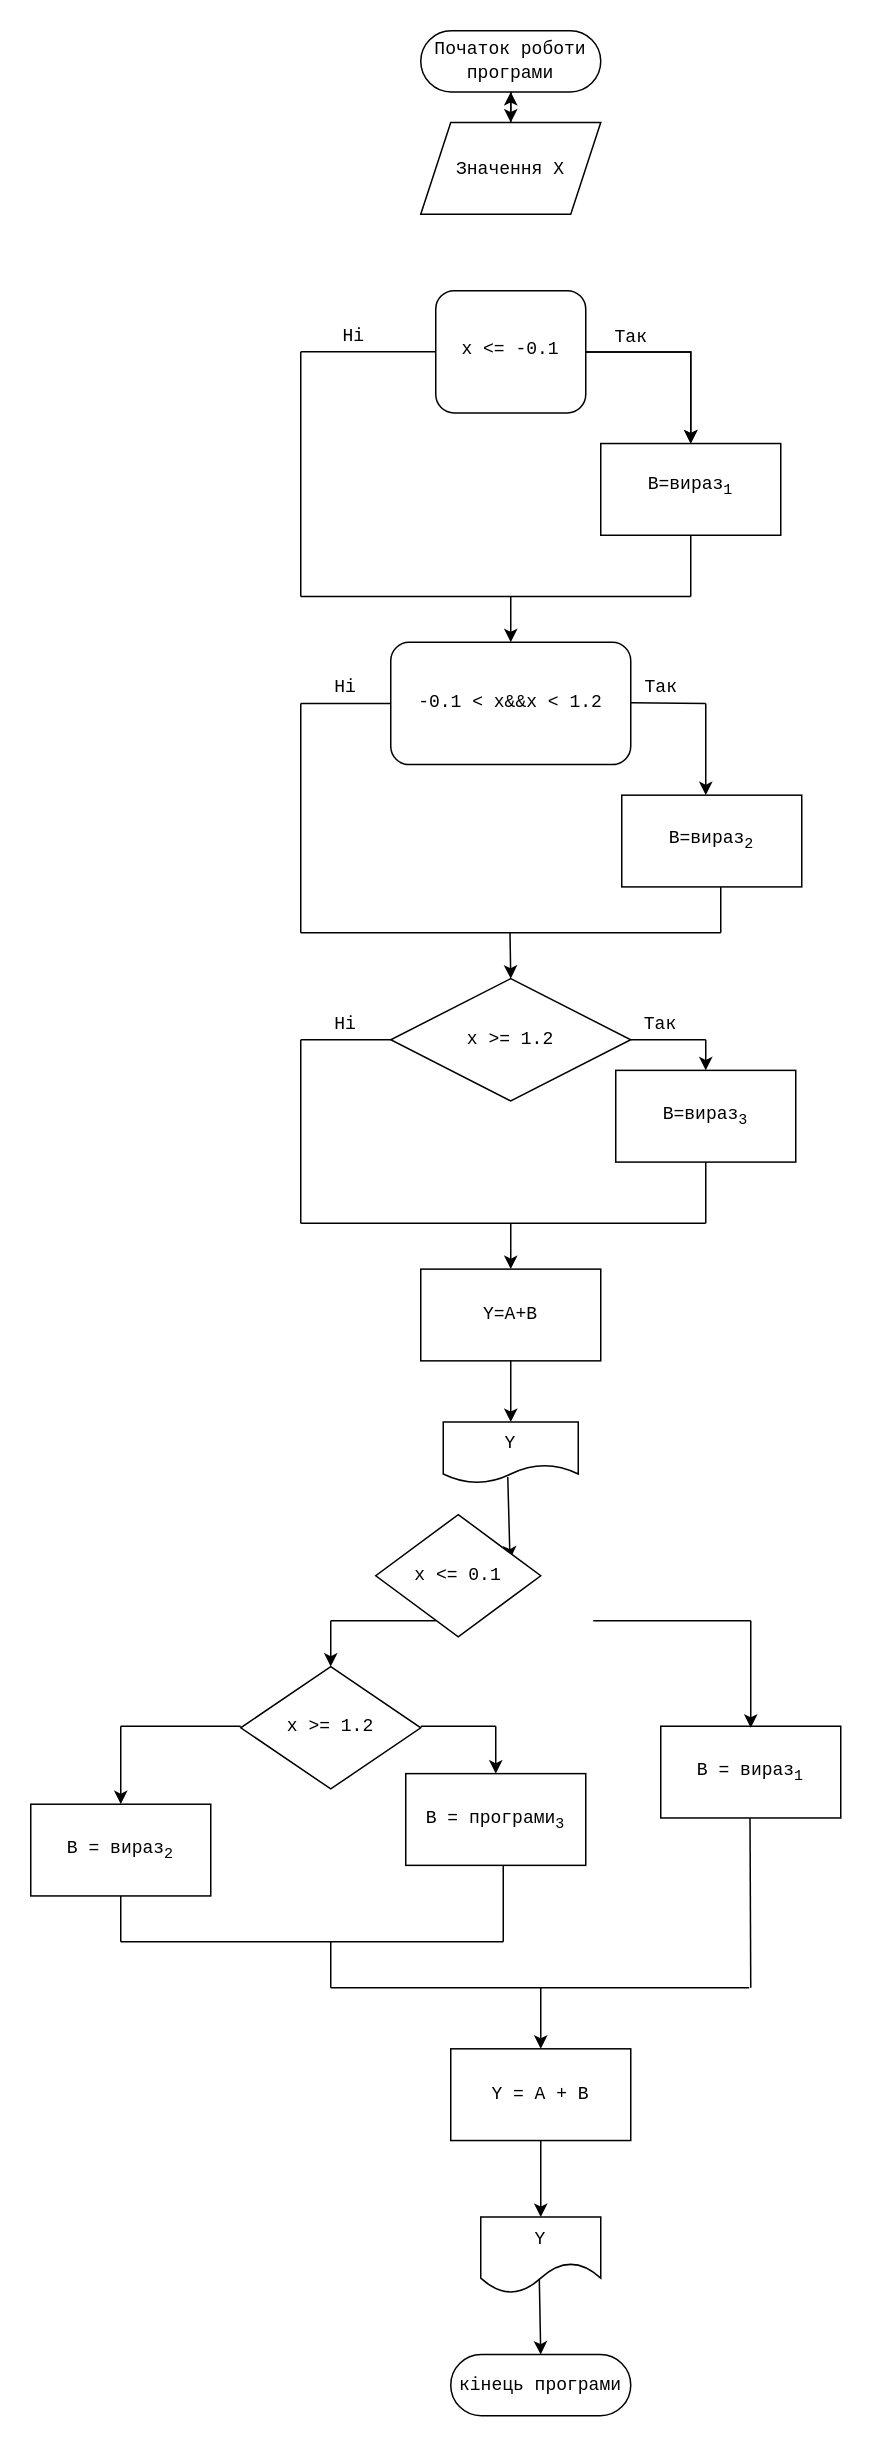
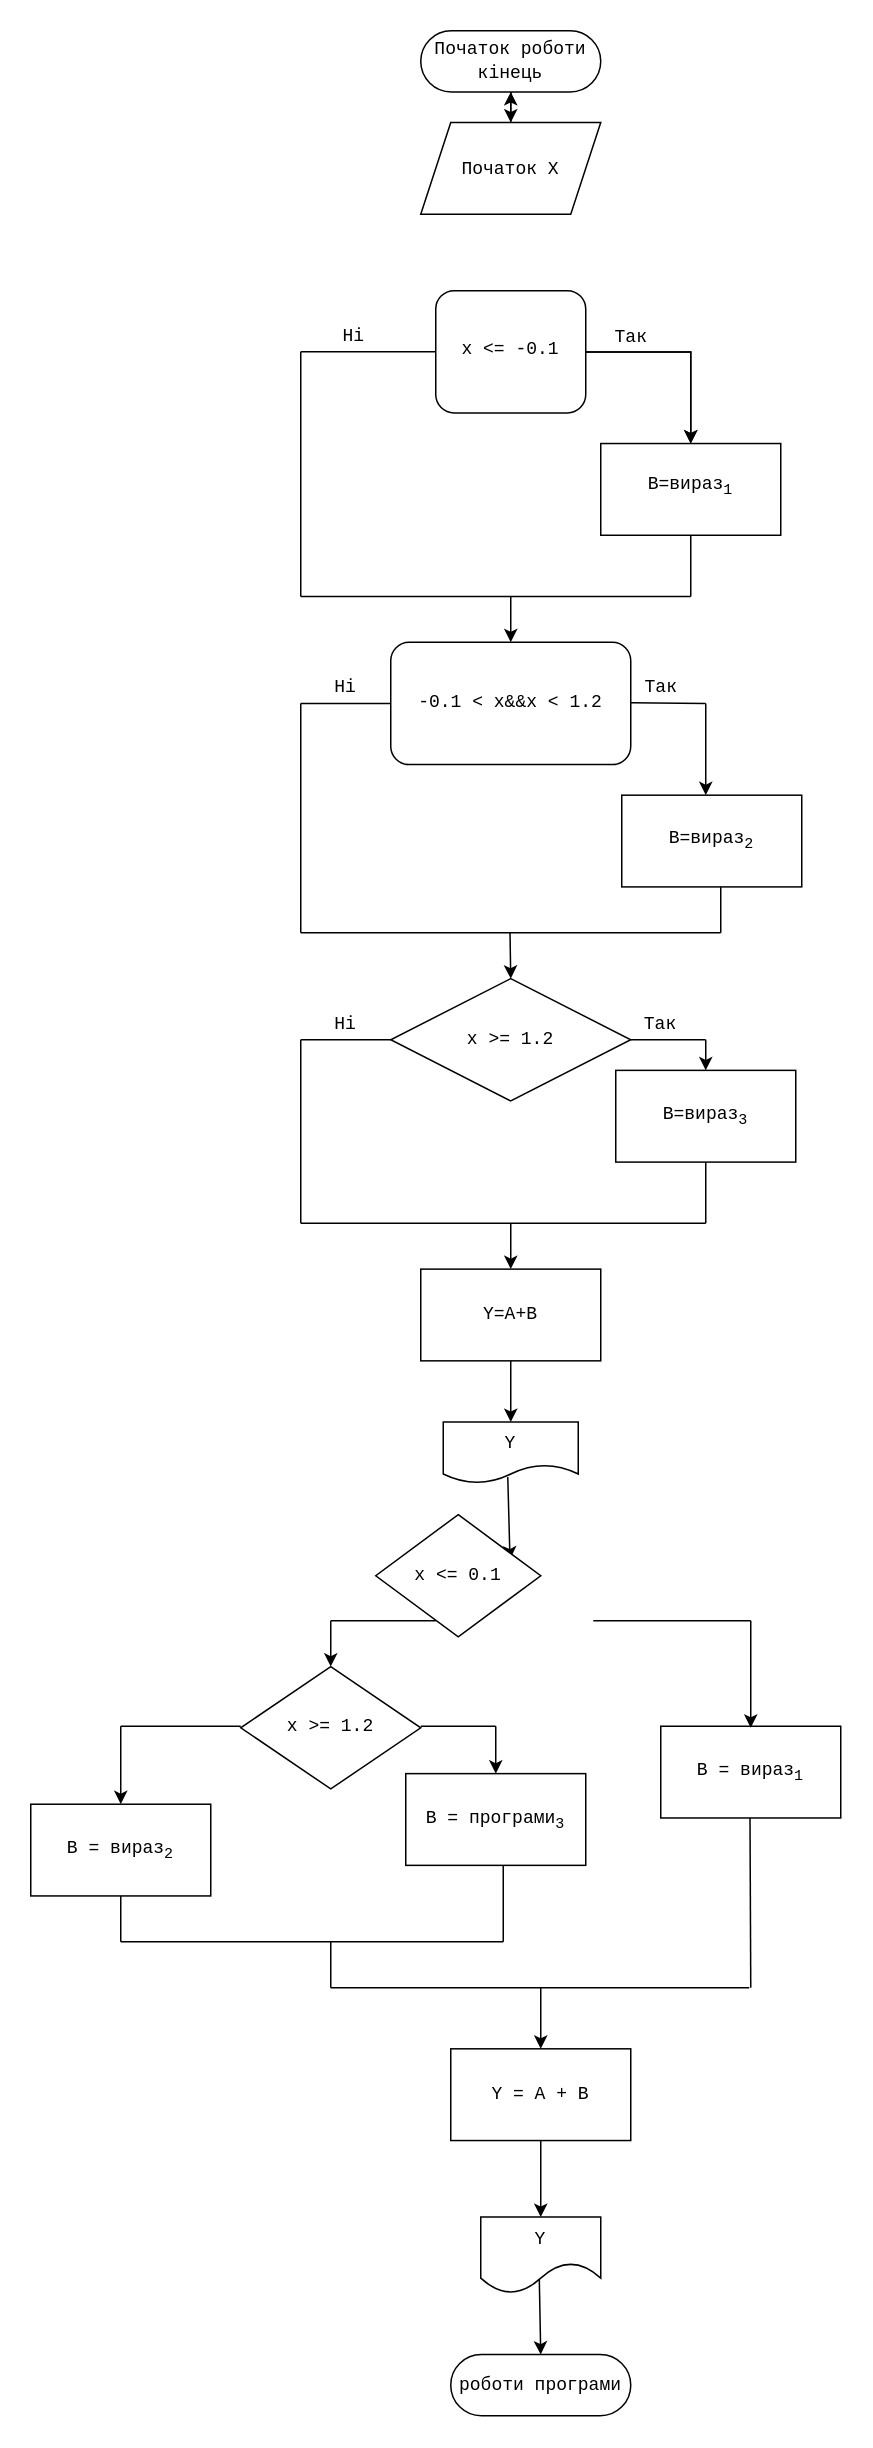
node "Початок роботи програми": label "Початок роботи програми" -> "Початок роботи кінець"
node "Значення Х": label "Значення Х" -> "Початок Х"
node "кінець програми": label "кінець програми" -> "роботи програми"
